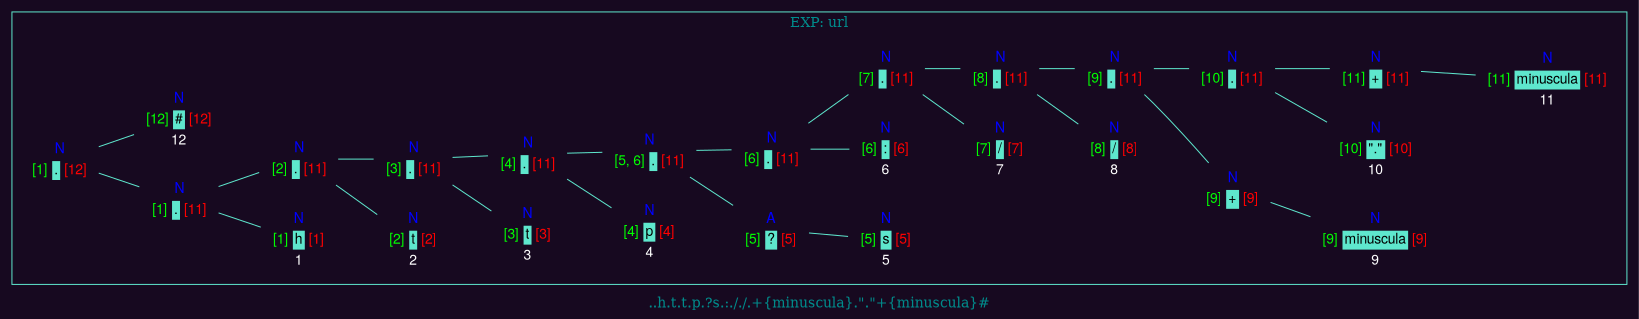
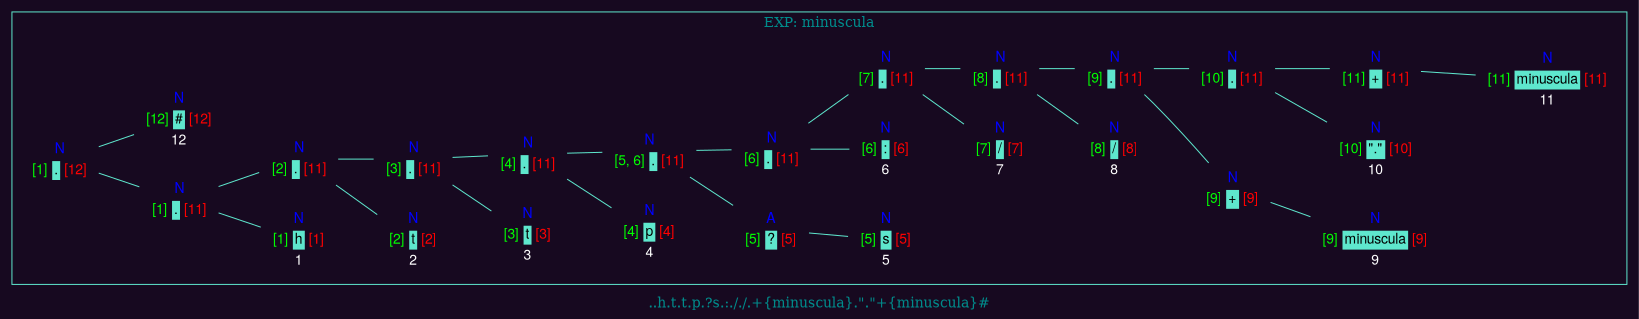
cluster "EXP: url": label "EXP: url" -> "EXP: minuscula"
